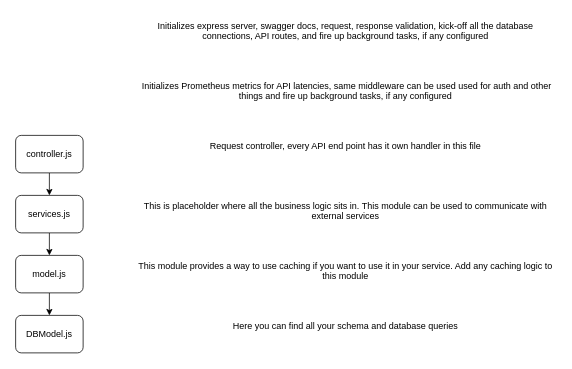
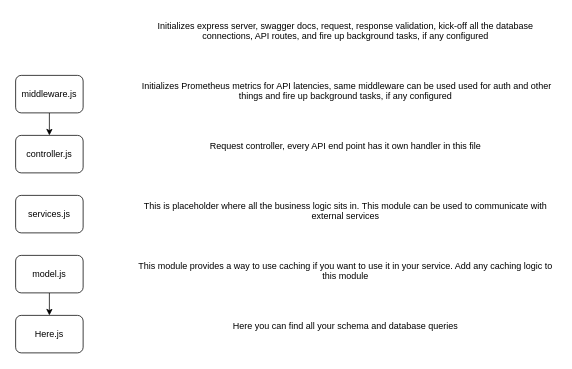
node "middleware.js": added
edge "middleware.js" -> "controller.js": added
edge "controller.js" -> "services.js": removed
edge "services.js" -> "model.js": removed
node "DBModel.js": label "DBModel.js" -> "Here.js"
